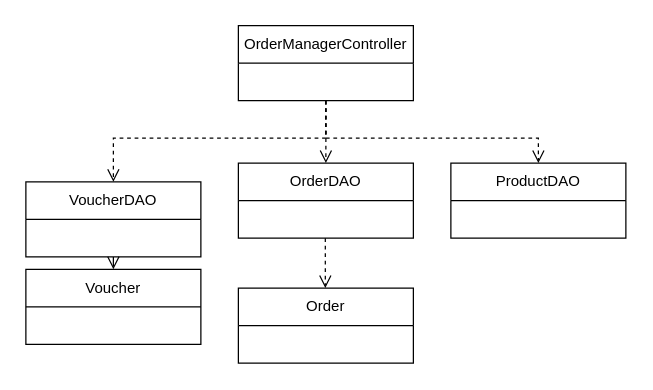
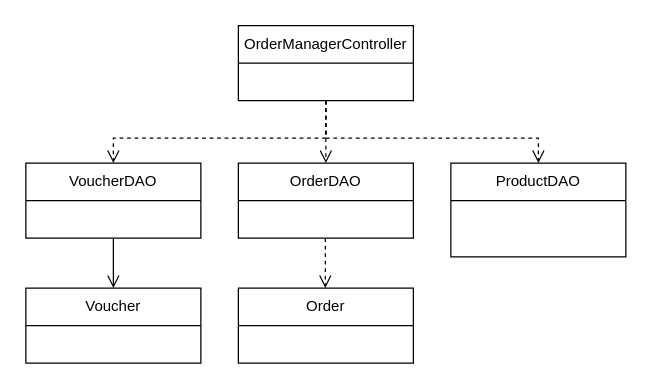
node "ProductDAO": size 175x75 -> 175x94
node "VoucherDAO": moved (113, 219) -> (113, 201)
node "Voucher": moved (113, 307) -> (113, 326)
